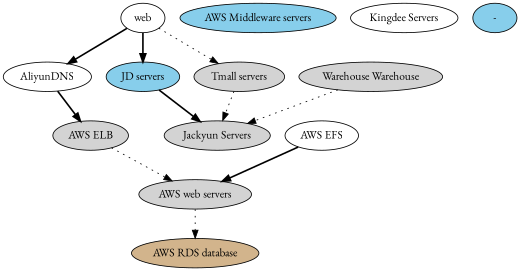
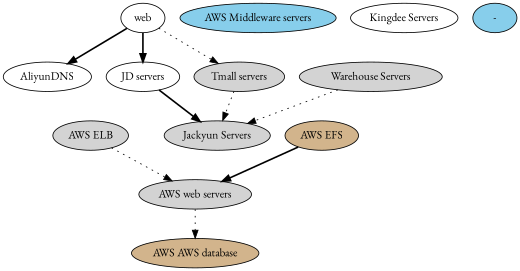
node "JD servers": fillcolor skyblue -> white
node "Warehouse Warehouse": label "Warehouse Warehouse" -> "Warehouse Servers"
edge "AliyunDNS" -> "AWS ELB": removed
node "AWS EFS": fillcolor white -> tan
node "AWS RDS database": label "AWS RDS database" -> "AWS AWS database"
